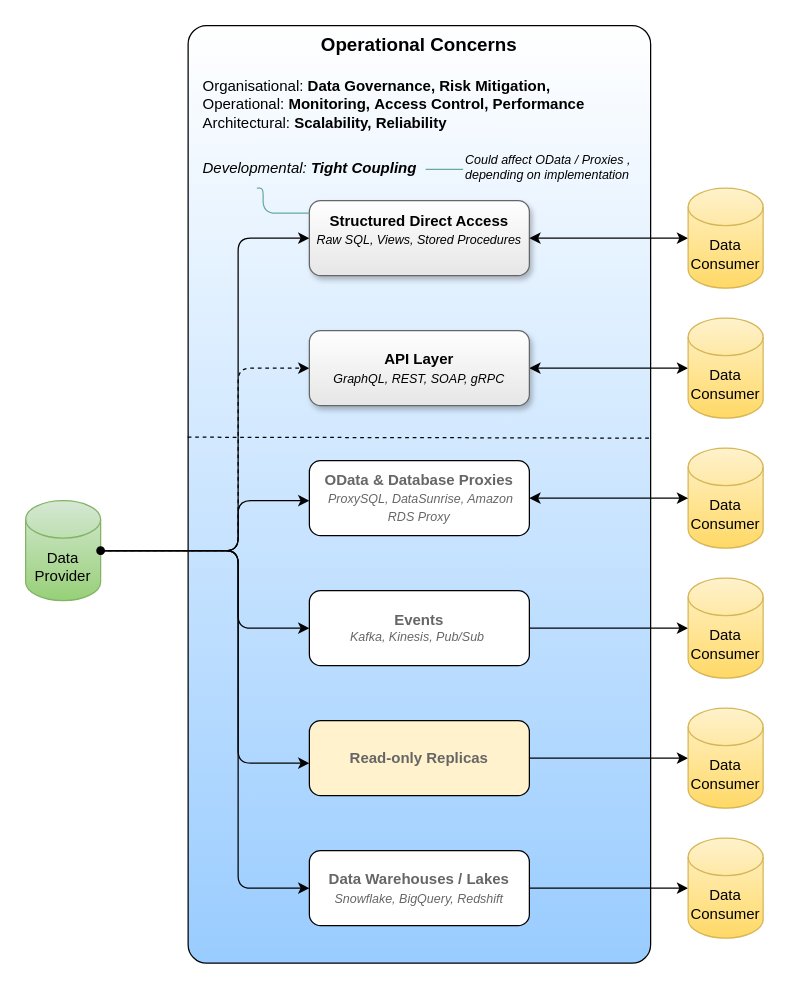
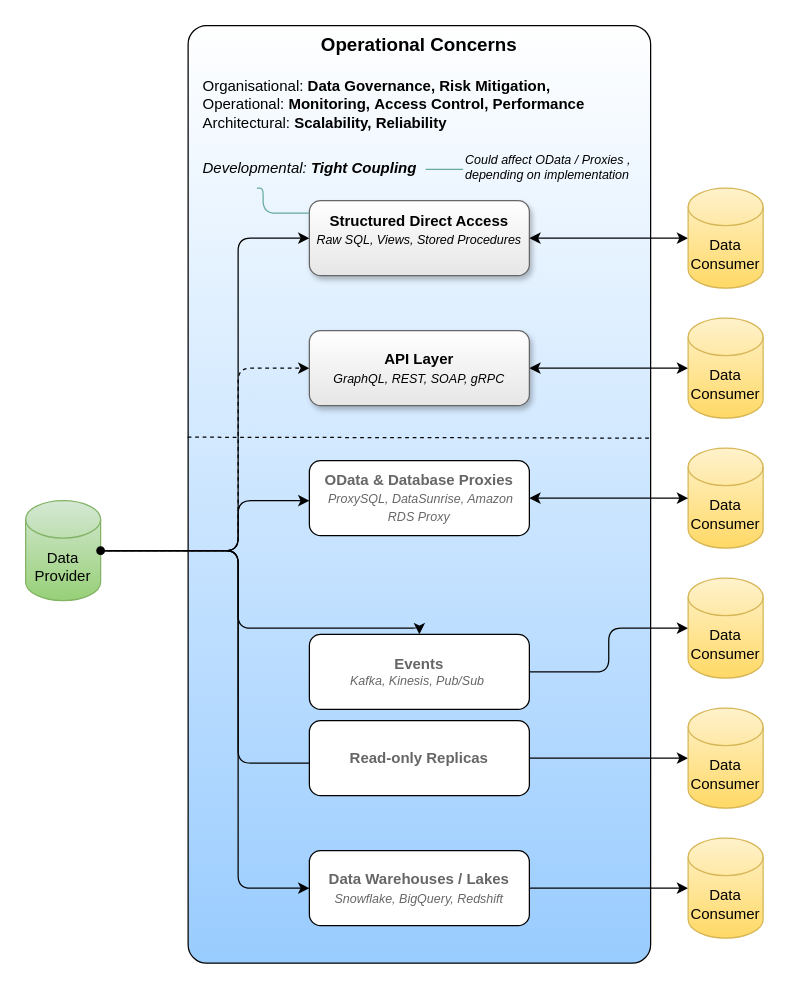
node "Events Kafka, Kinesis, Pub/Sub": moved (419, 628) -> (419, 672)
node "Read-only Replicas": fillcolor #fff2cc -> #ffffff
edge "Data Provider" -> "Read-only Replicas": arrowhead classic -> none
